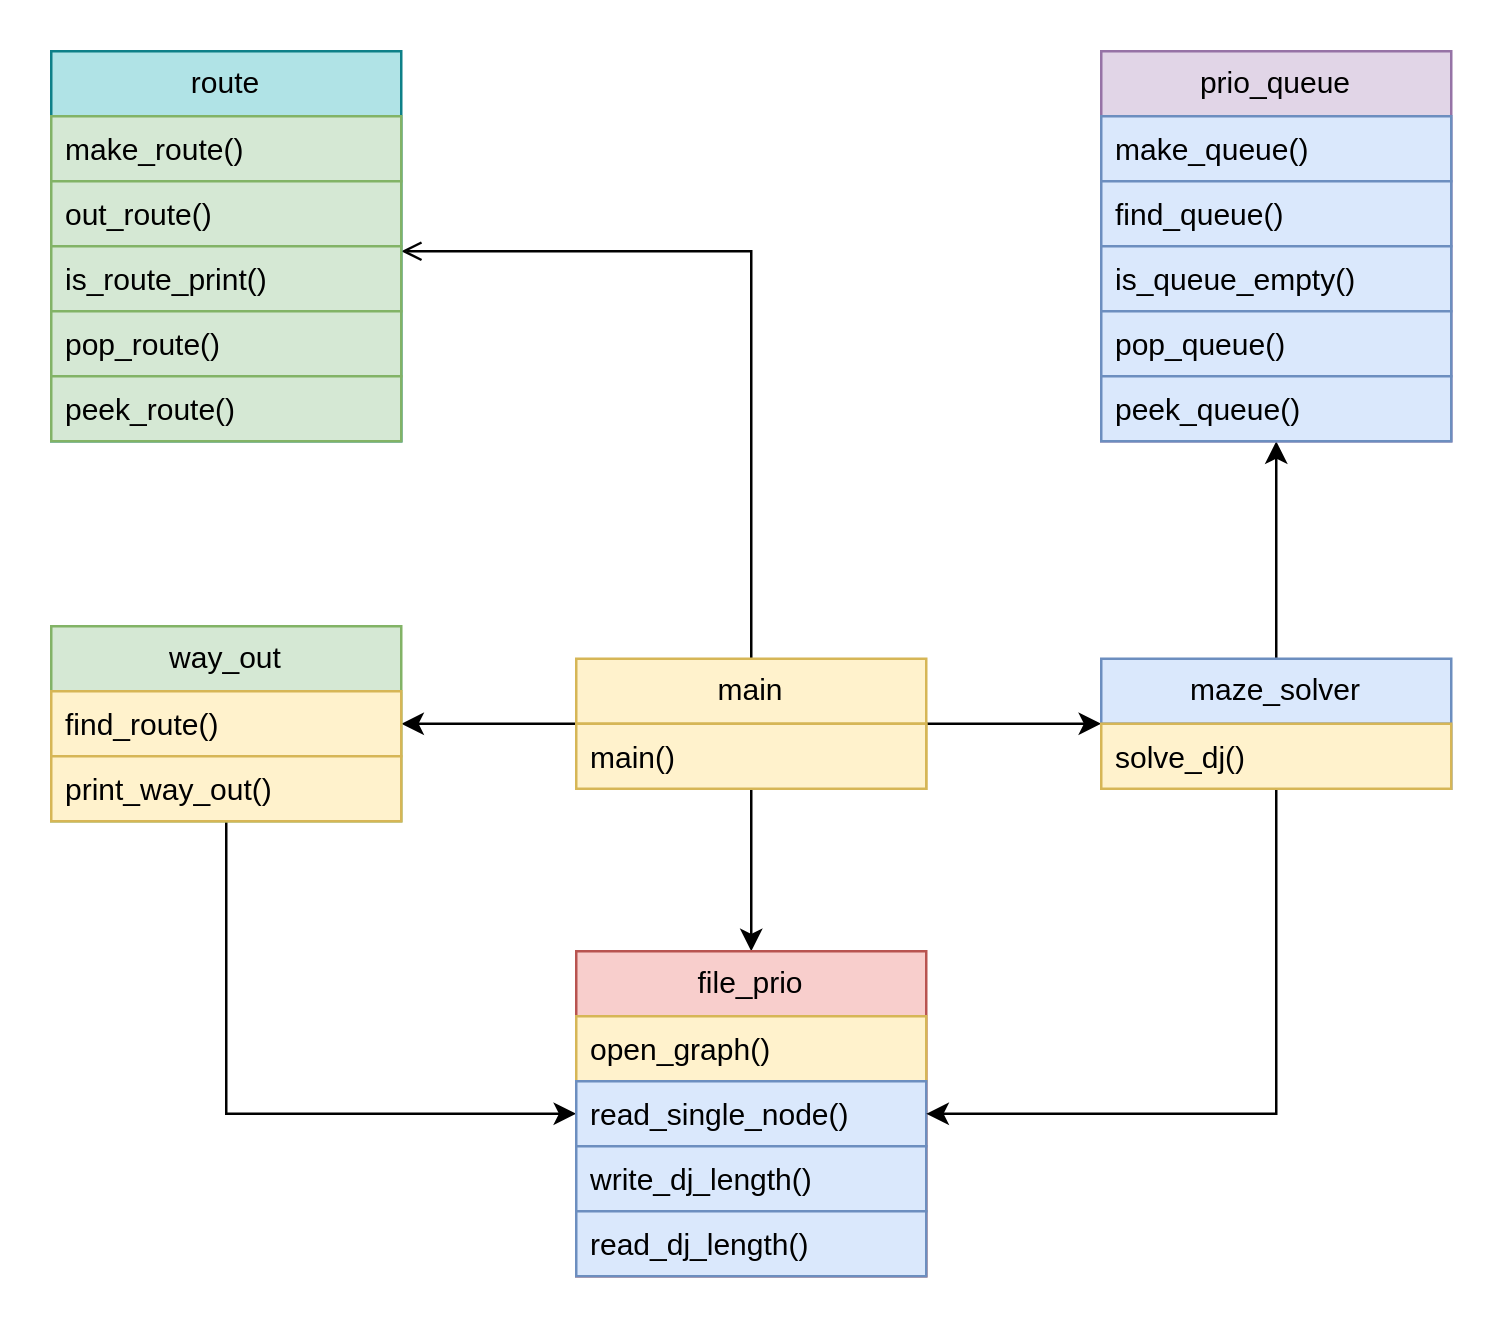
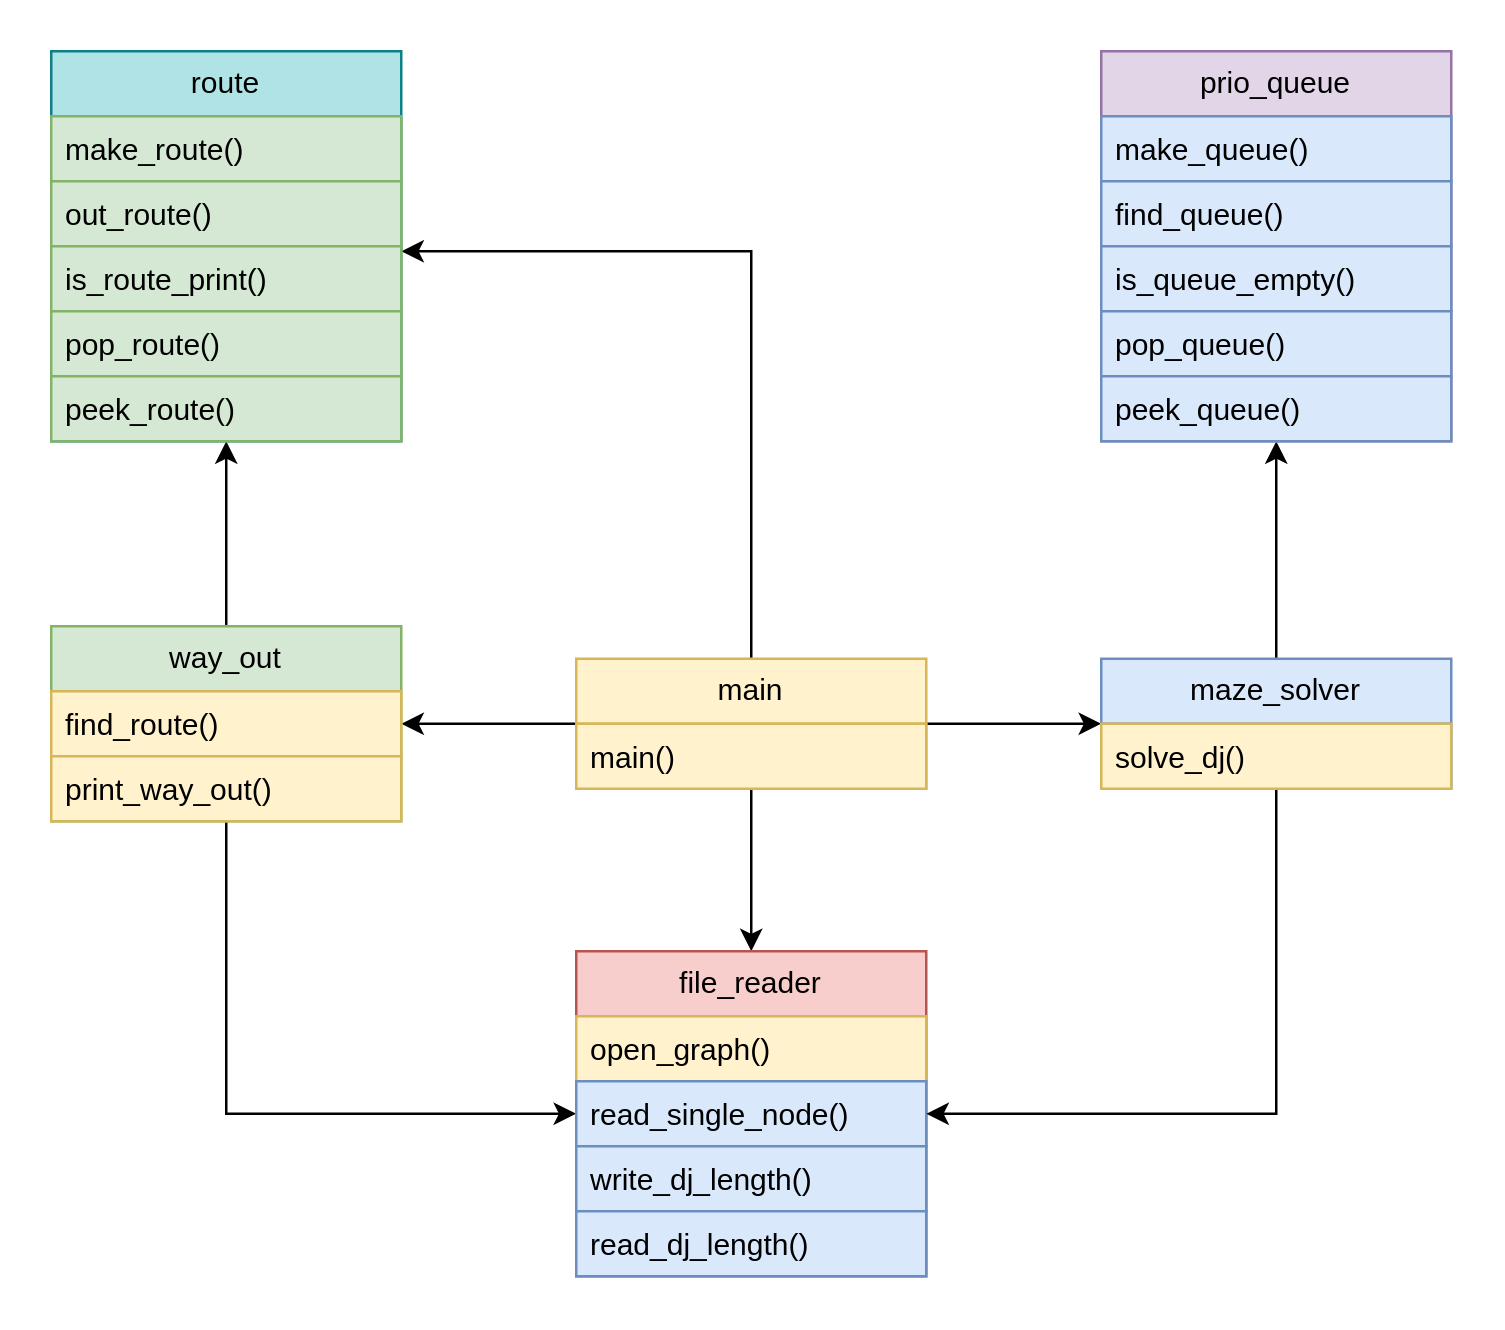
edge "main" -> "is_route_print()": arrowhead open -> classic
edge "way_out" -> "route": added
node "file_prio": label "file_prio" -> "file_reader"
